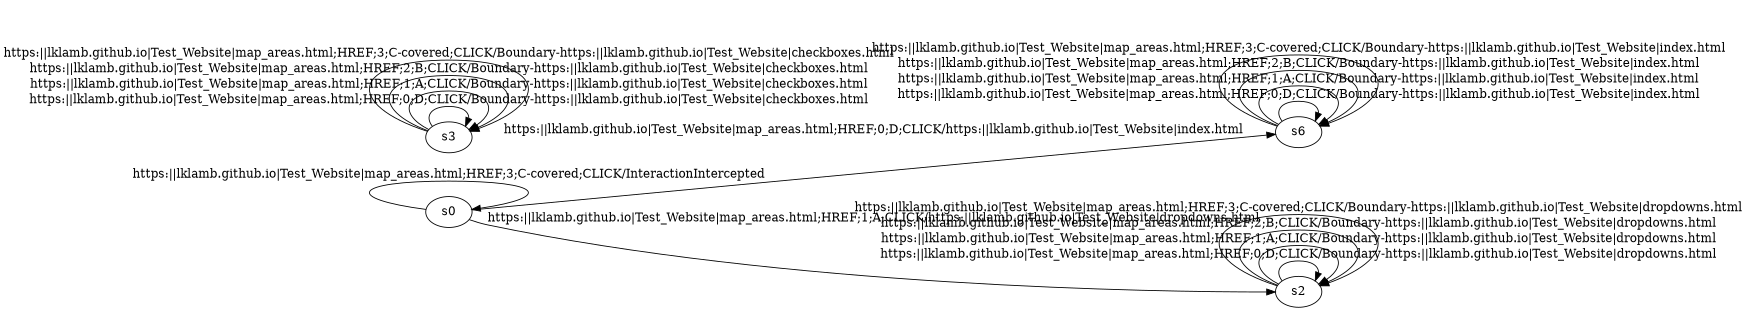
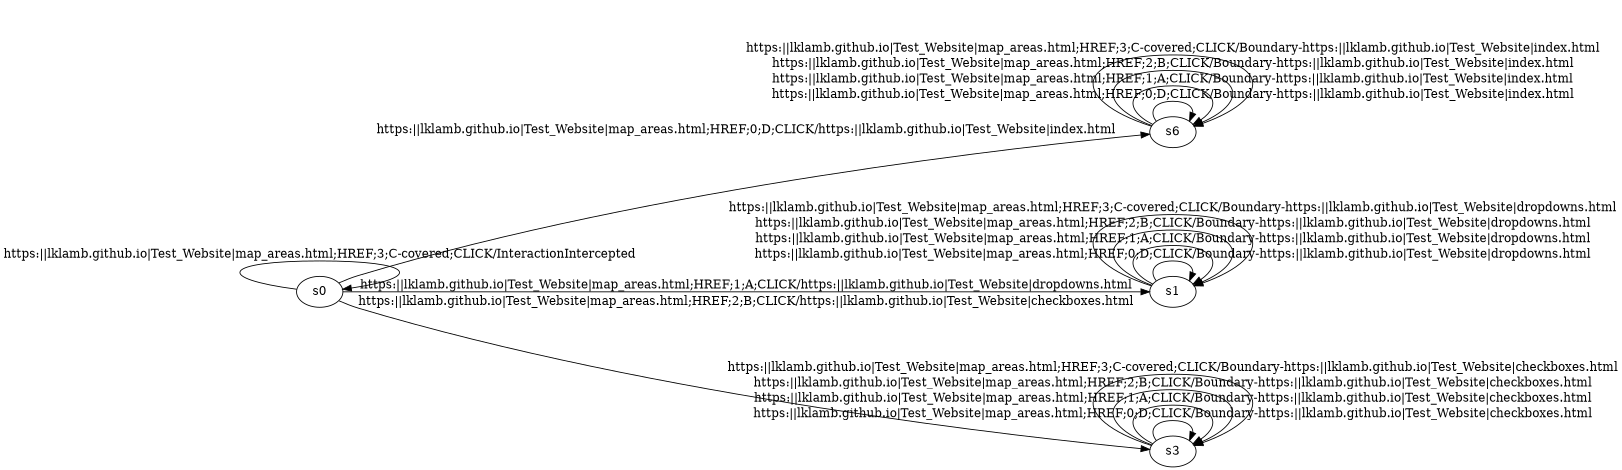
node "s2": label "s2" -> "s1"
edge "s0" -> "s3": added, label "https:||lklamb.github.io|Test_Website|map_areas.html;HREF;2;B;CLICK/https:||lklamb.github.io|Test_Website|checkboxes.html"
